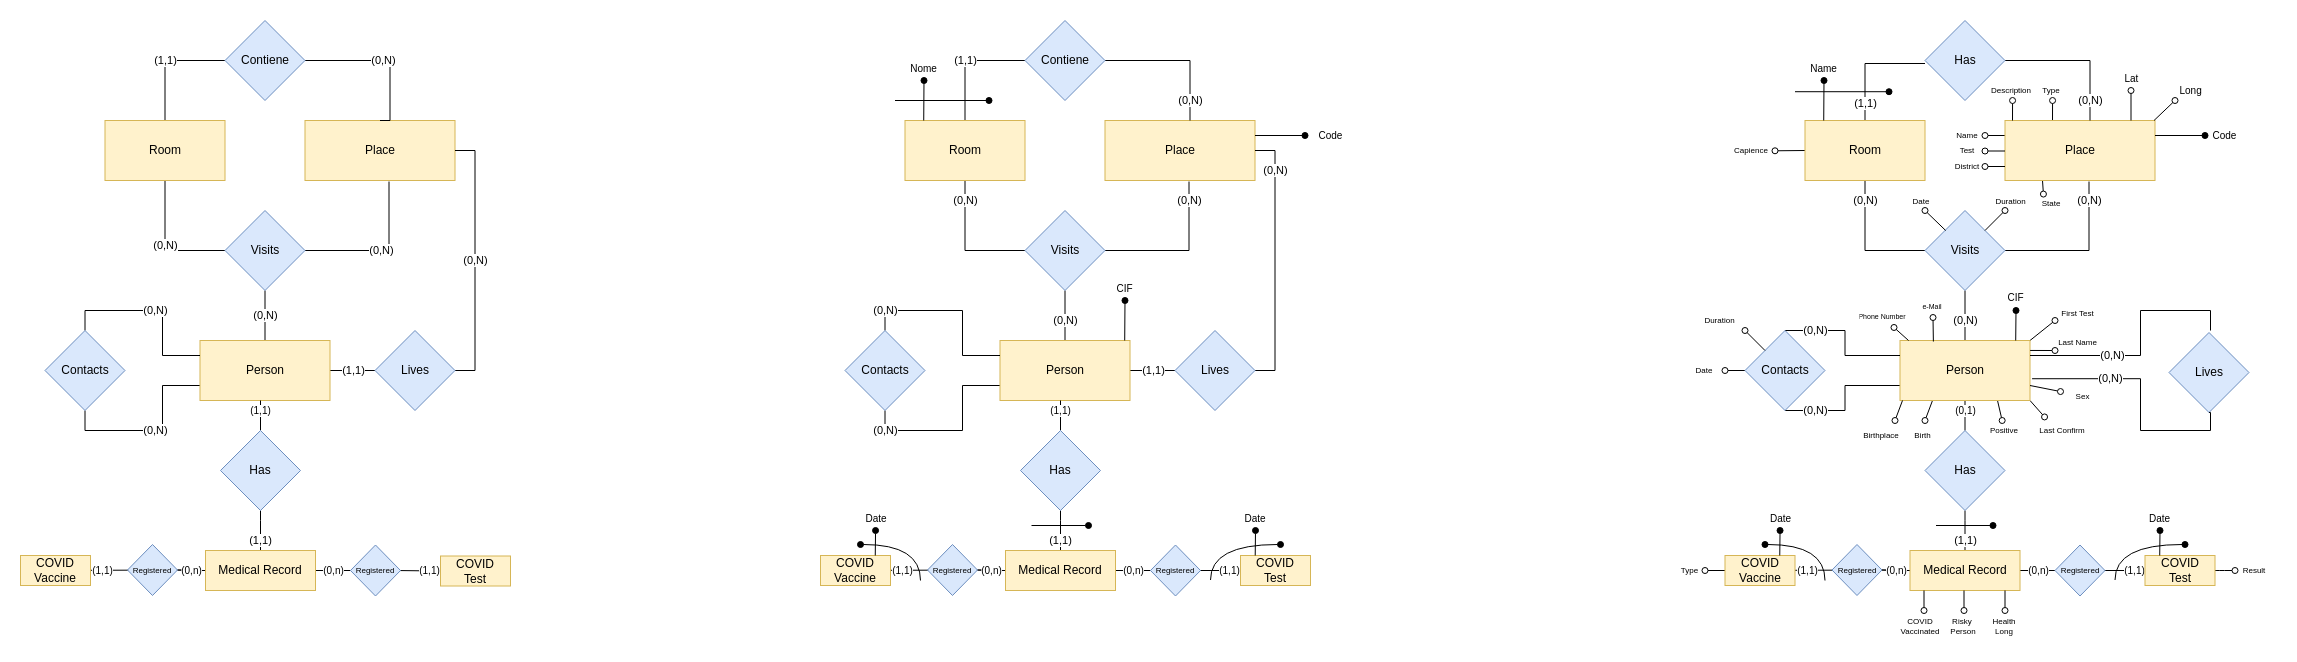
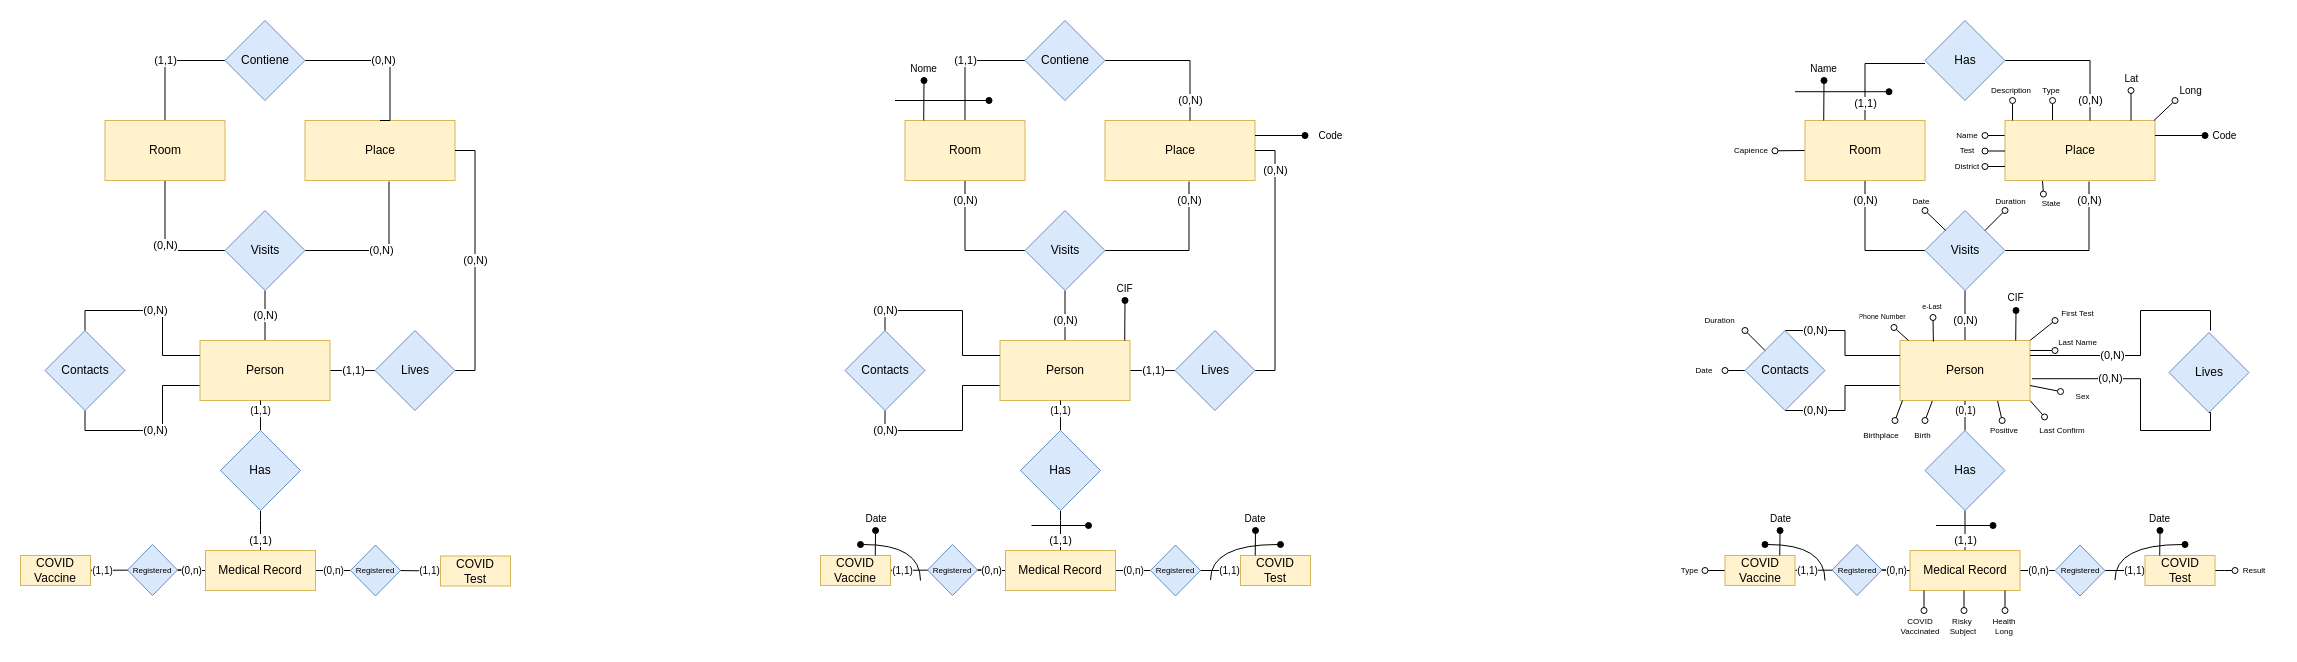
node "e-Mail": label "e-Mail" -> "e-Last"
node "Risky Person": label "Risky Person" -> "Risky Subject"
